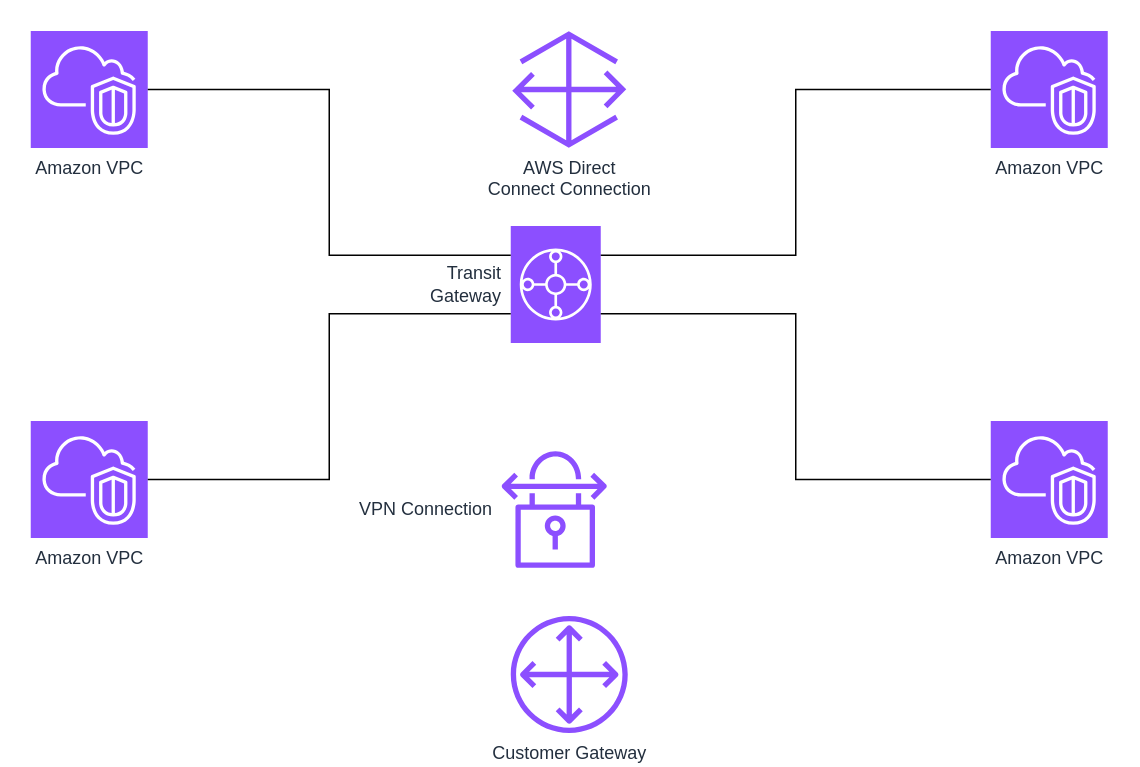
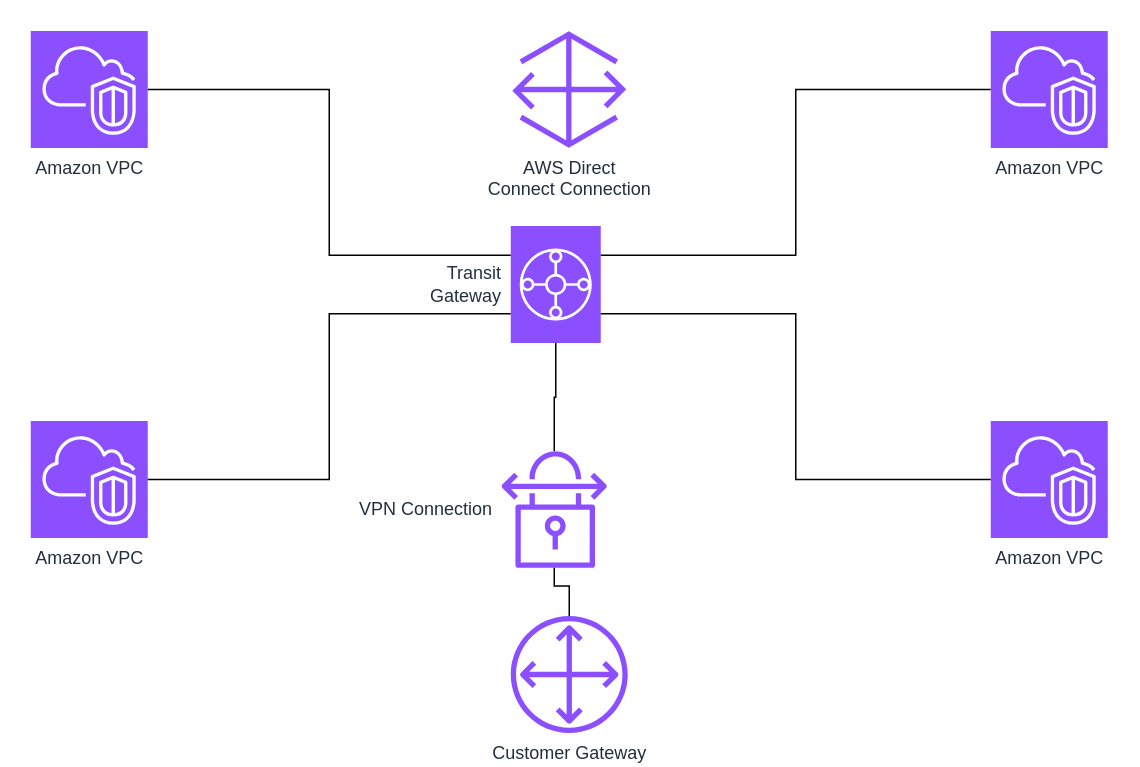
edge "Transit Gateway" -- "VPN Connection": added
edge "VPN Connection" -- "Customer Gateway": added
